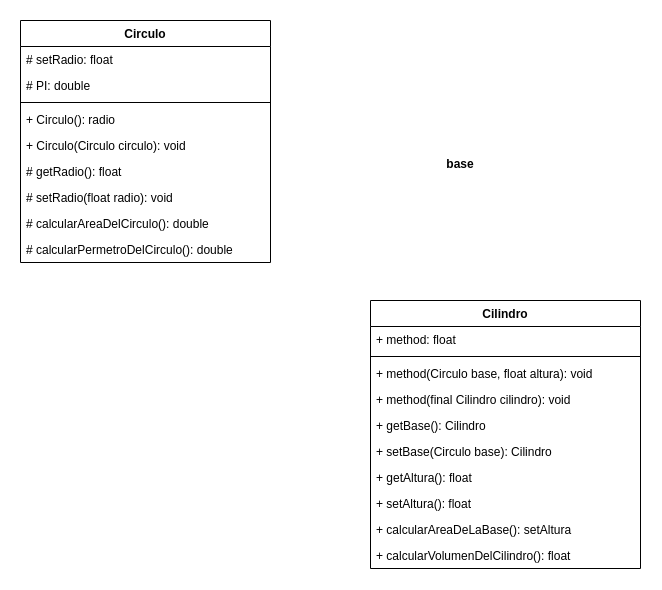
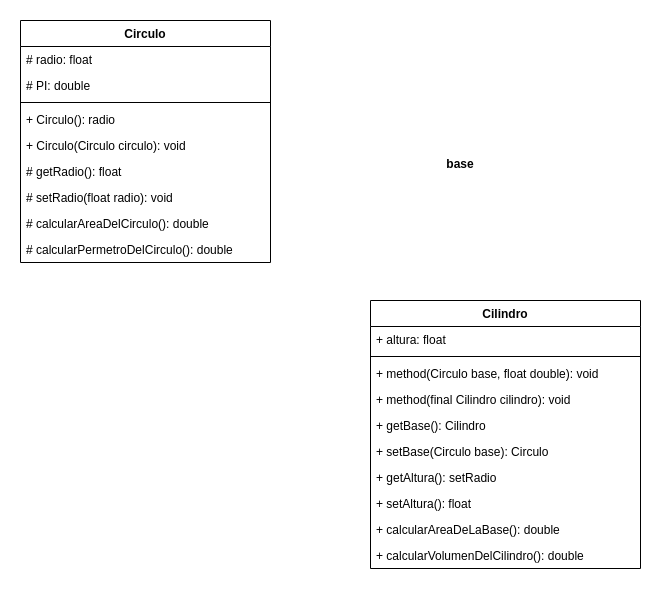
node "# setRadio: float": label "# setRadio: float" -> "# radio: float"
node "+ method: float": label "+ method: float" -> "+ altura: float"
node "+ method(Circulo base, float altura): void": label "+ method(Circulo base, float altura): void" -> "+ method(Circulo base, float double): void"
node "+ setBase(Circulo base): Cilindro": label "+ setBase(Circulo base): Cilindro" -> "+ setBase(Circulo base): Circulo"
node "+ getAltura(): float": label "+ getAltura(): float" -> "+ getAltura(): setRadio"
node "+ calcularAreaDeLaBase(): setAltura": label "+ calcularAreaDeLaBase(): setAltura" -> "+ calcularAreaDeLaBase(): double"
node "+ calcularVolumenDelCilindro(): float": label "+ calcularVolumenDelCilindro(): float" -> "+ calcularVolumenDelCilindro(): double"
